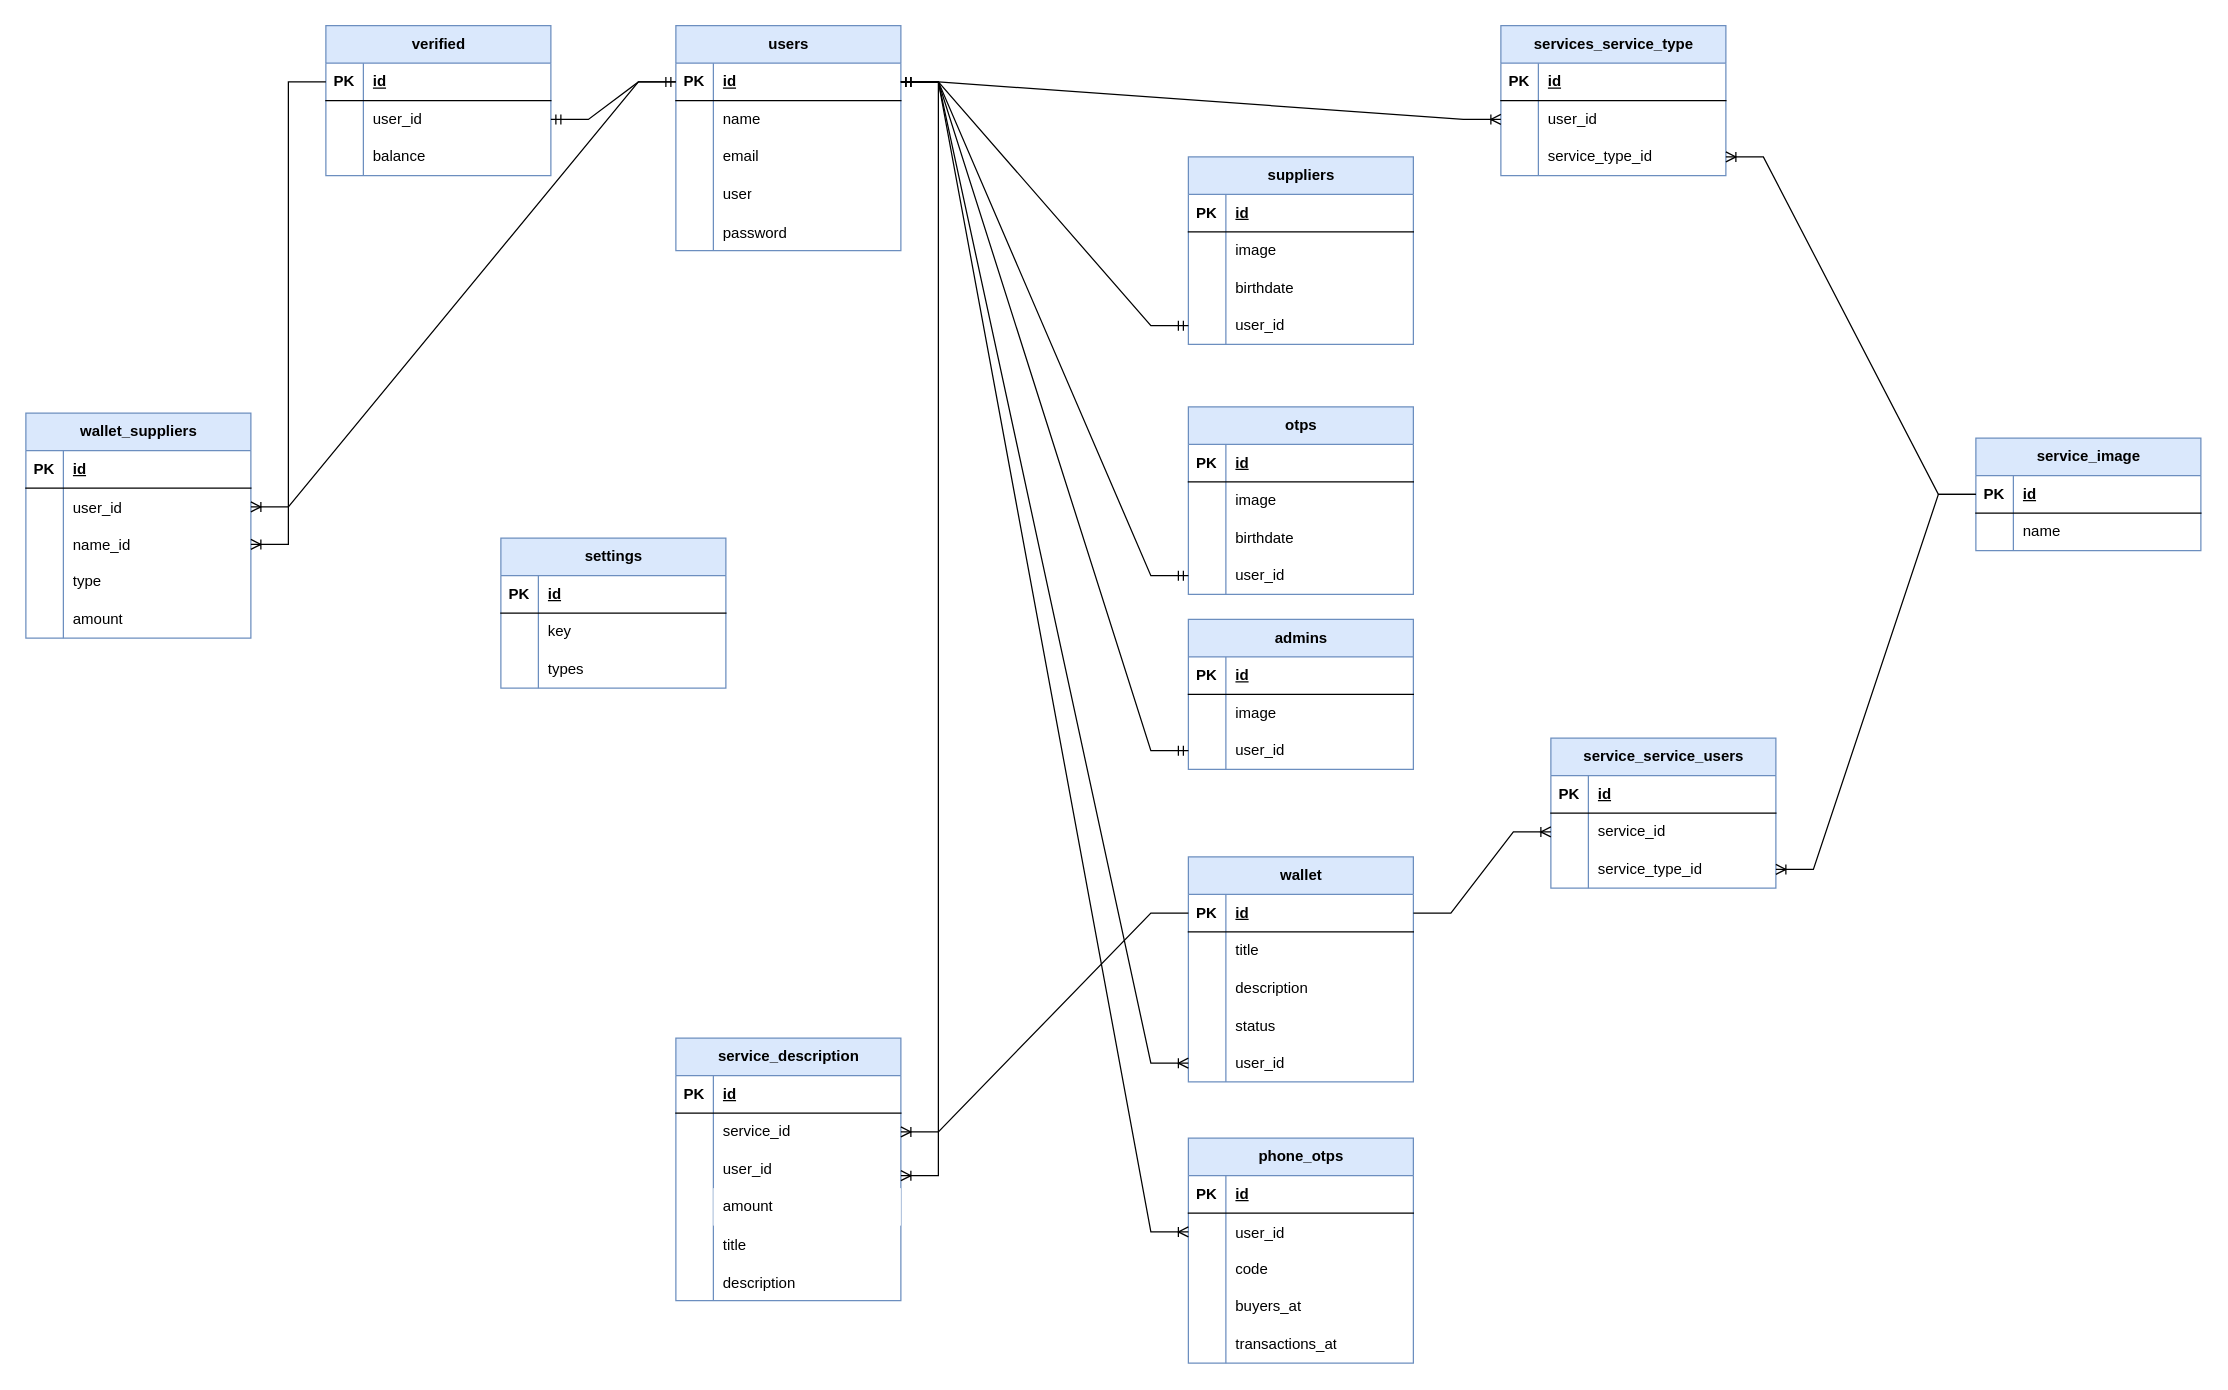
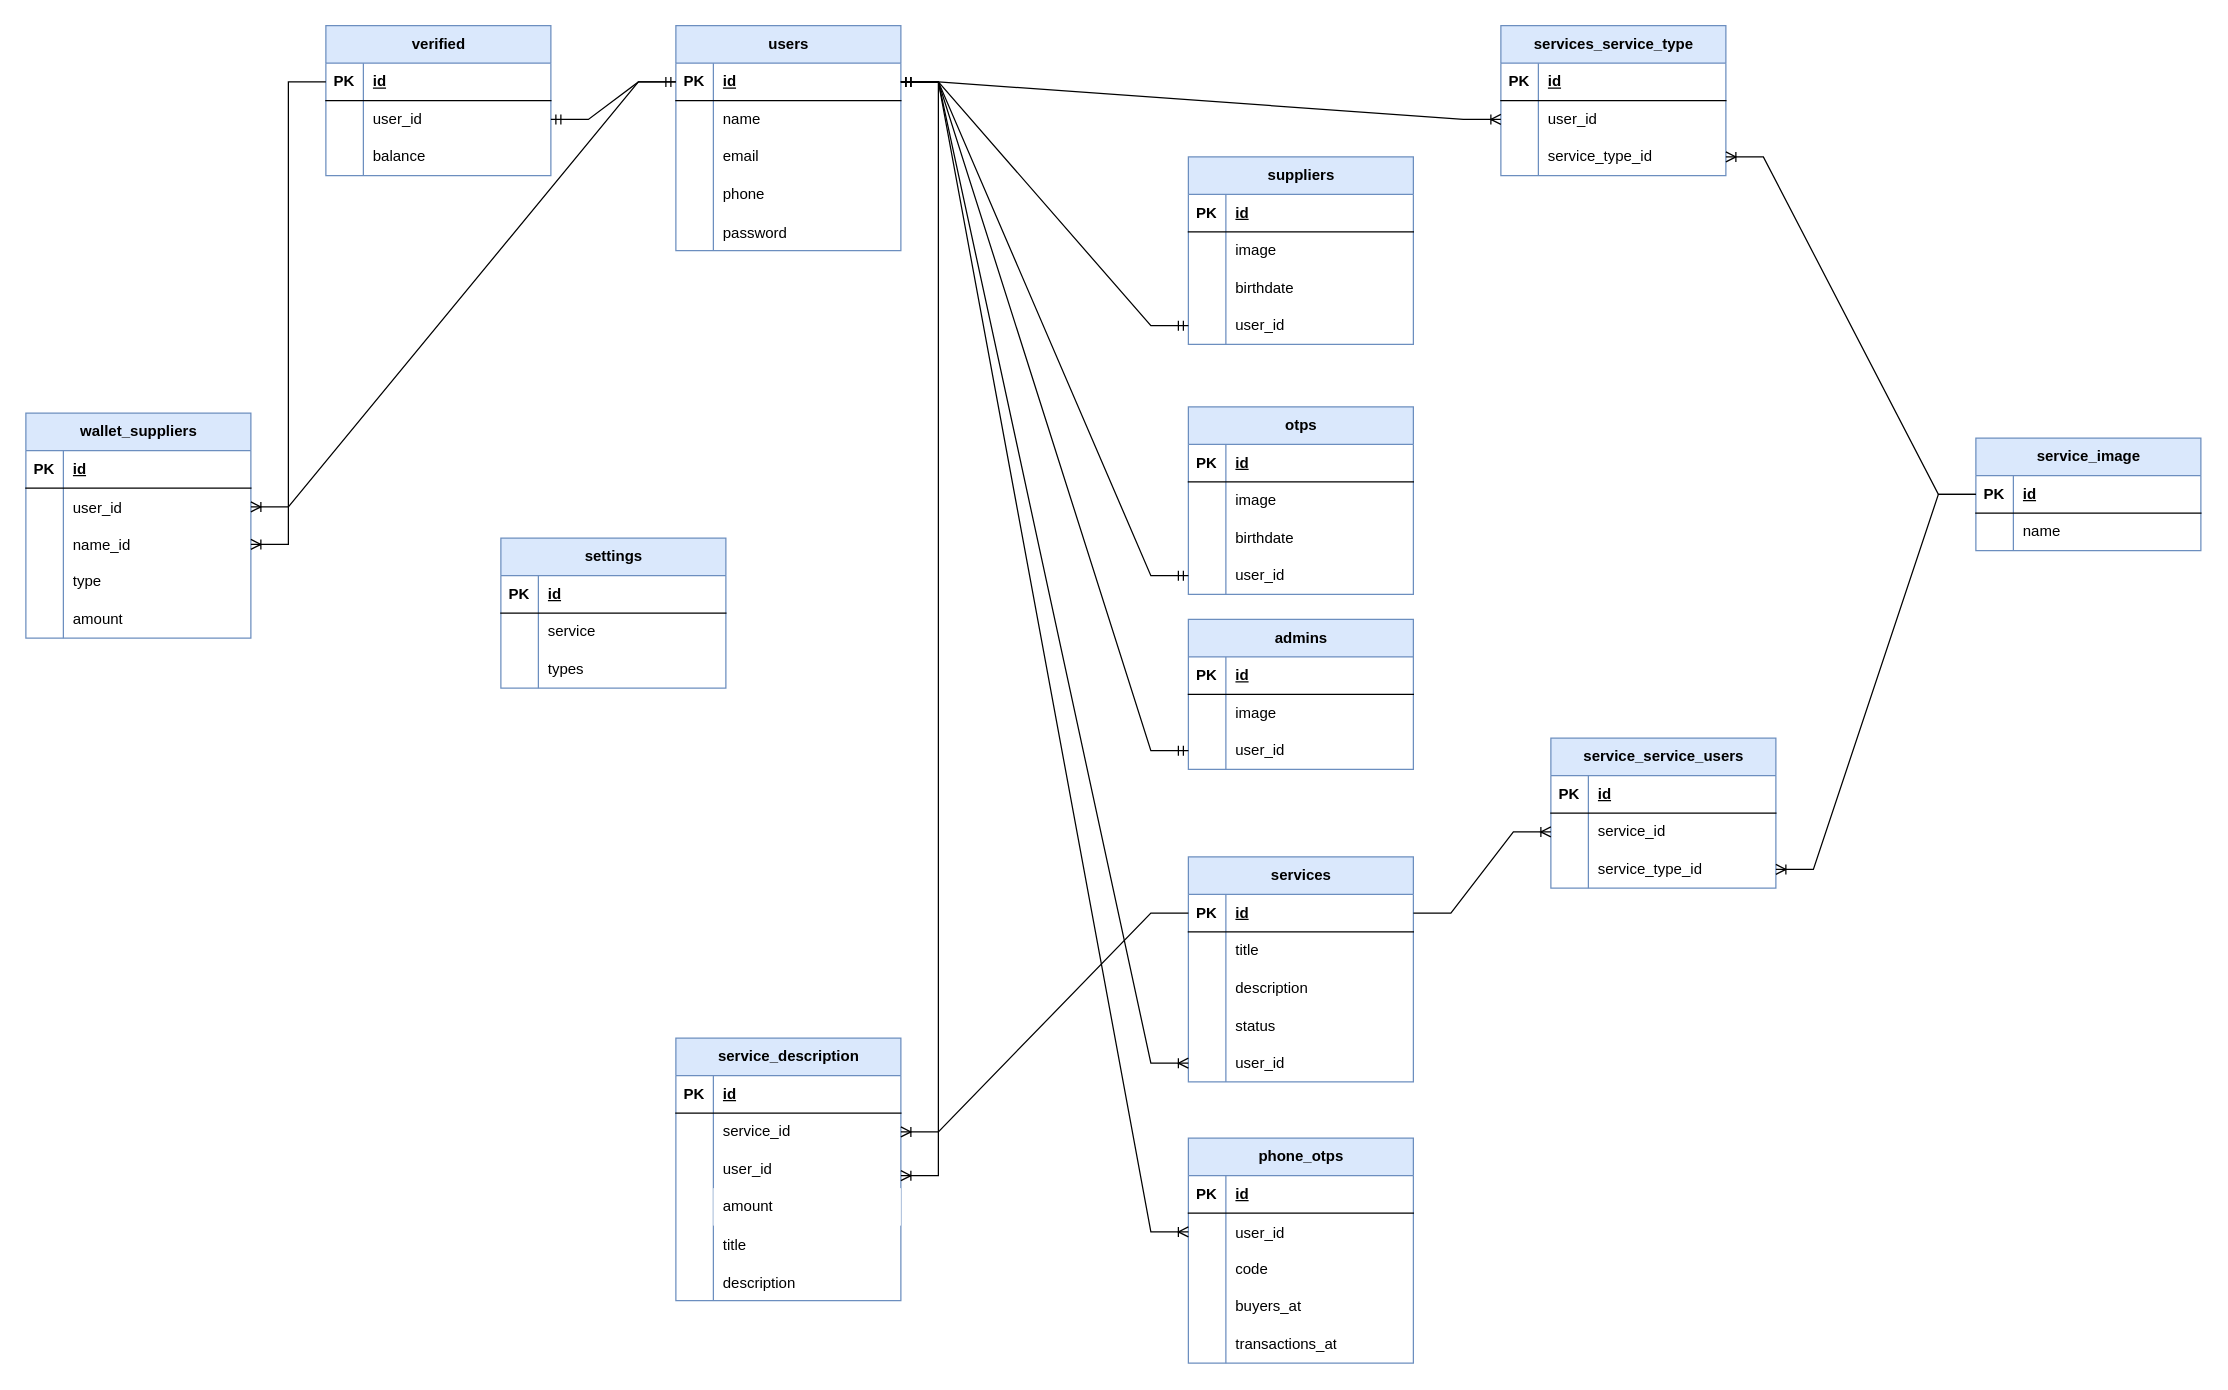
node "user": label "user" -> "phone"
node "key": label "key" -> "service"
node "wallet": label "wallet" -> "services"
